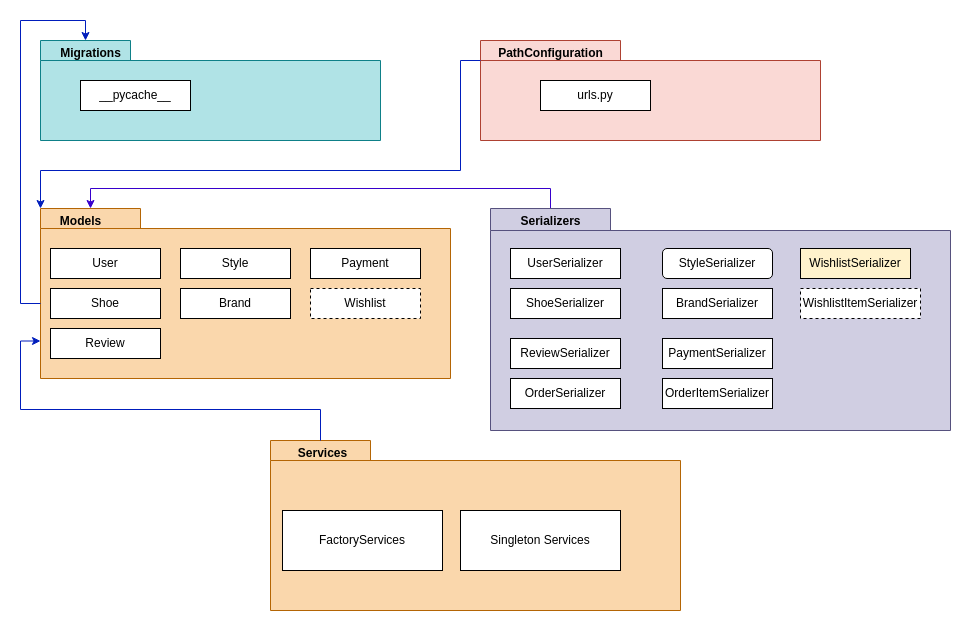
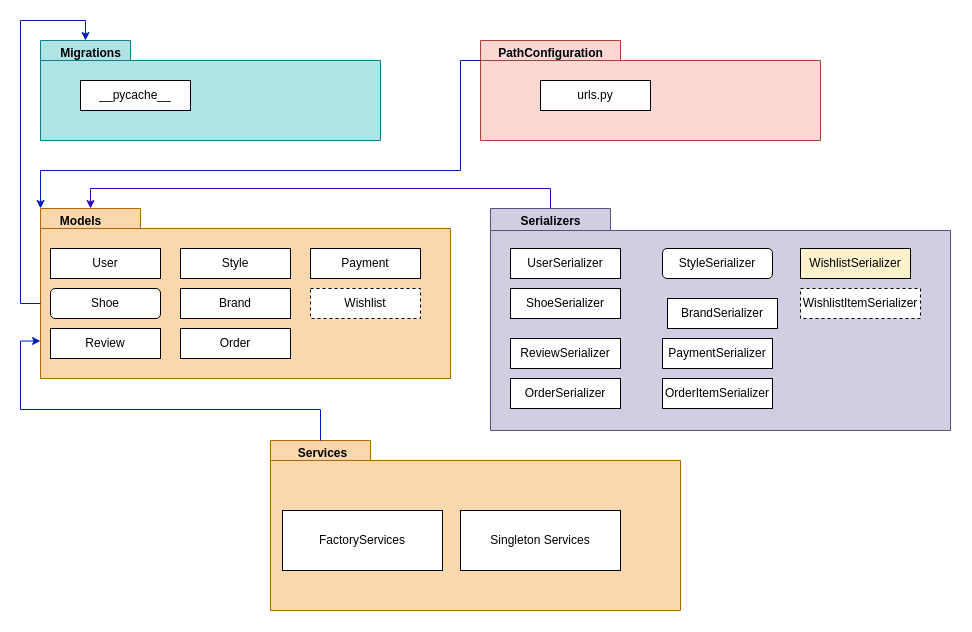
node "Shoe": shape rectangle -> rounded rectangle
node "BrandSerializer": moved (718, 304) -> (723, 314)
node "Order": added
